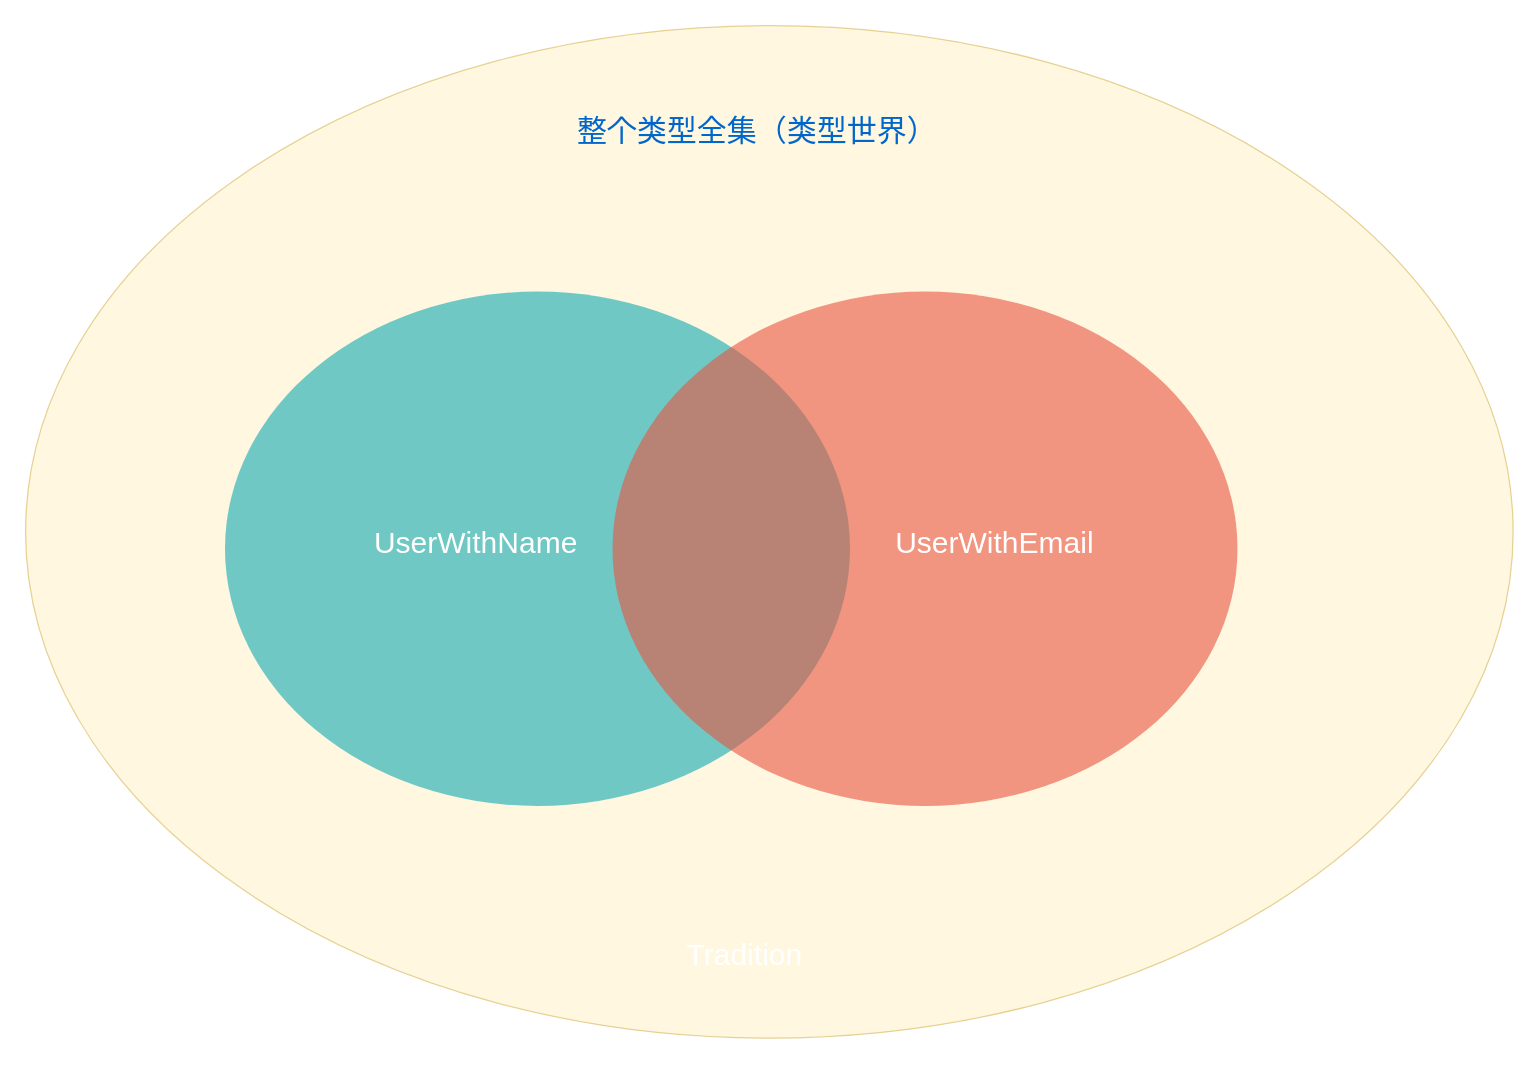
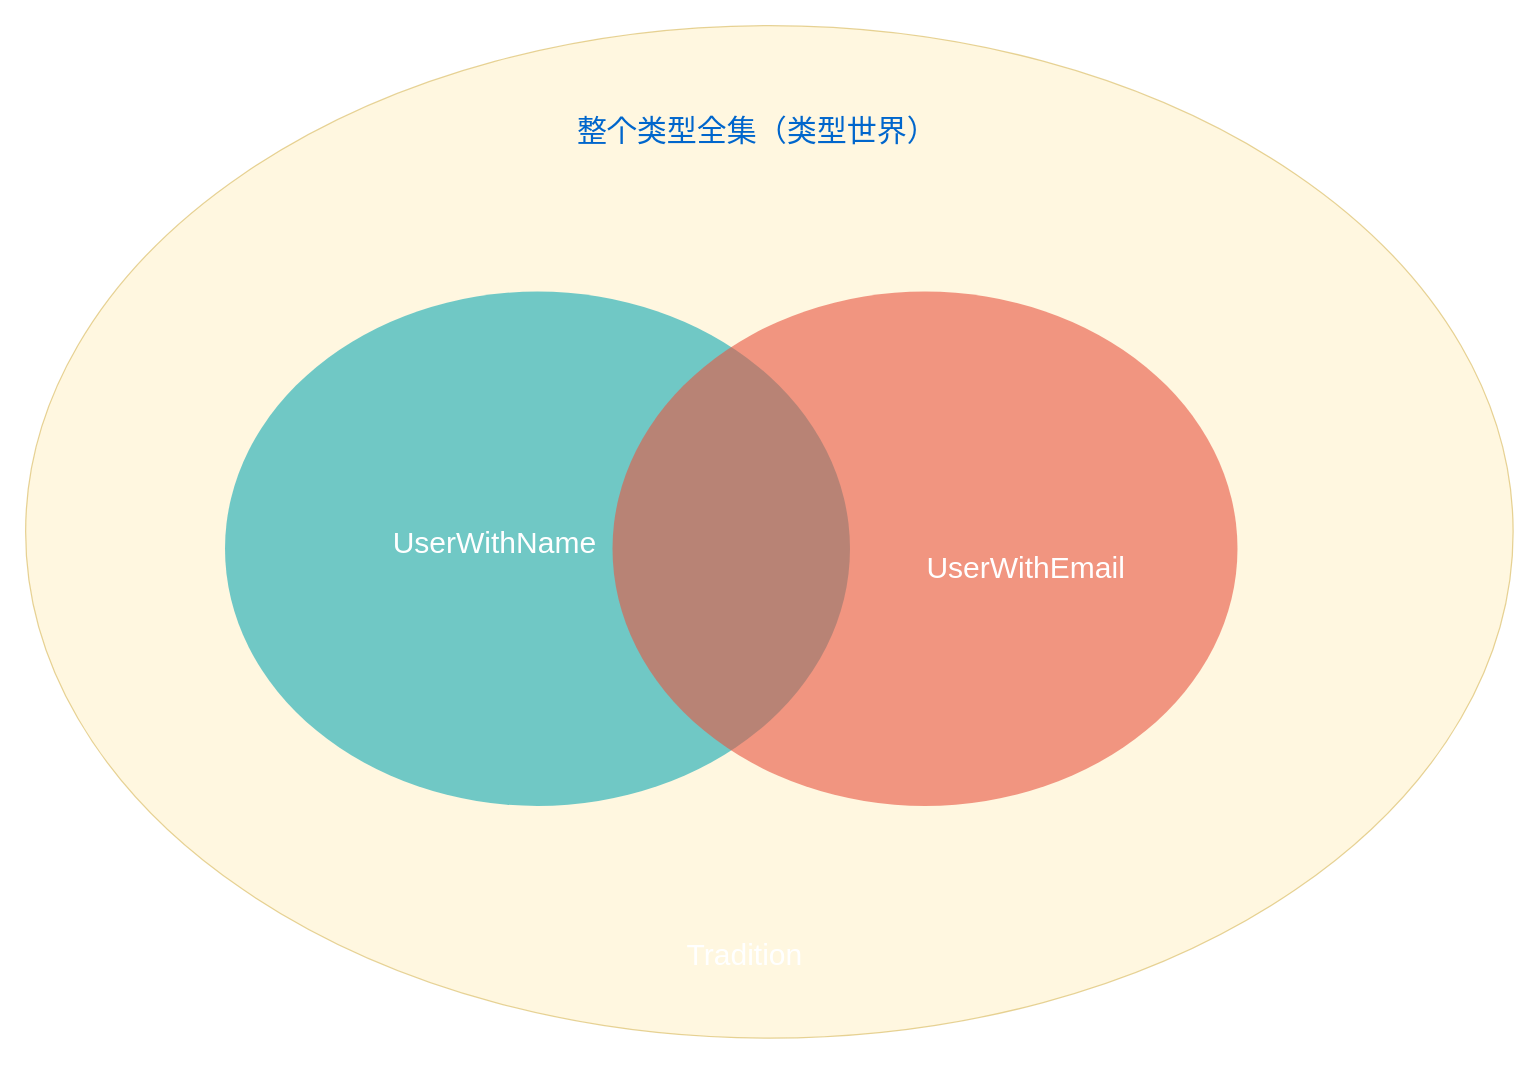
node "UserWithName": moved (475, 543) -> (494, 543)
node "UserWithEmail": moved (994, 543) -> (1025, 568)
